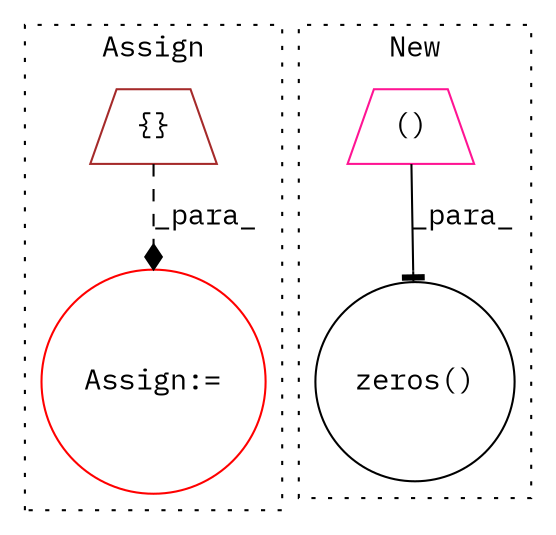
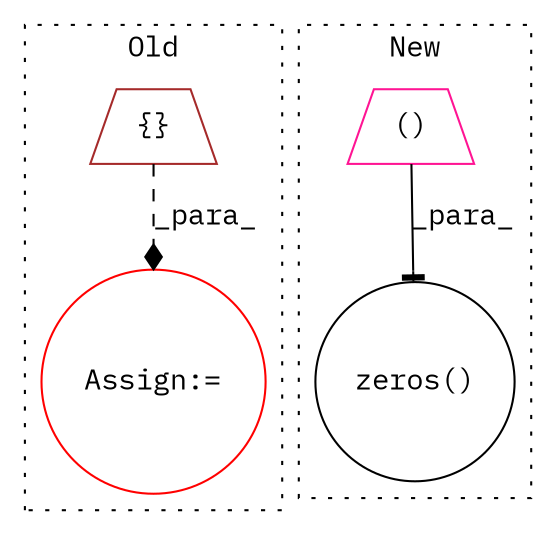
cluster "Assign": label "Assign" -> "Old"
